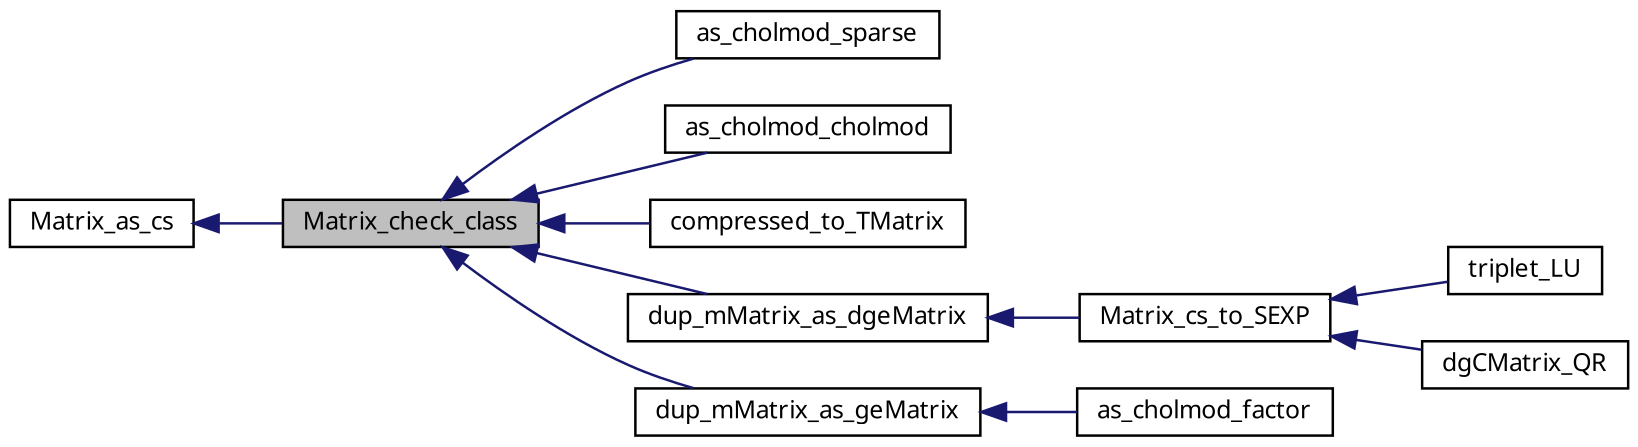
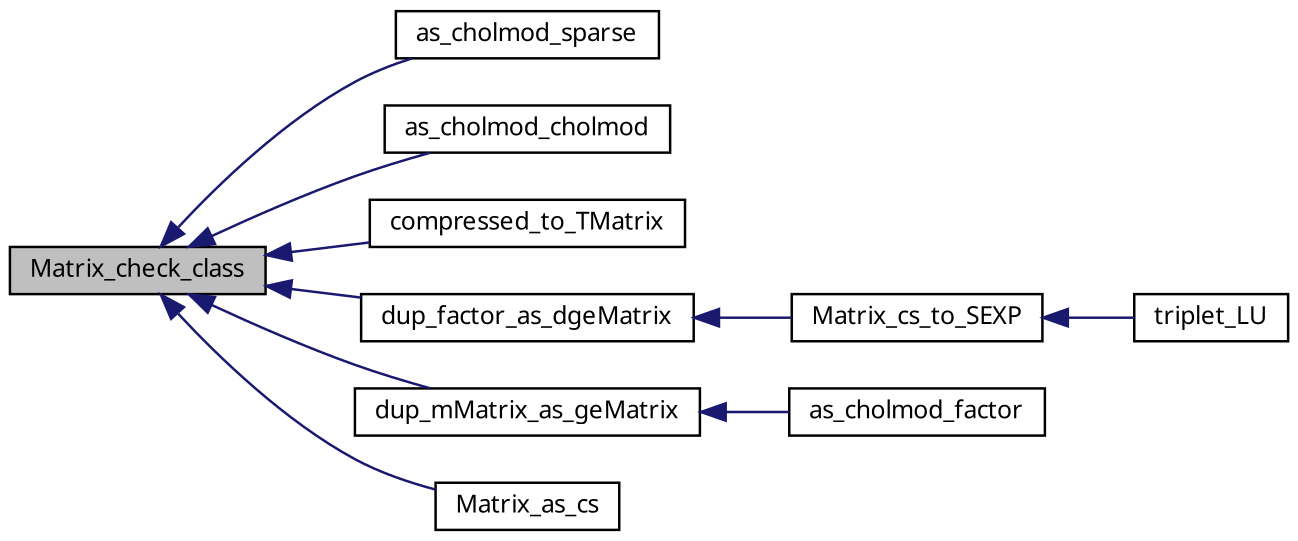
edge "Matrix_check_class" -> "Matrix_as_cs": reversed
node "dup_mMatrix_as_dgeMatrix": label "dup_mMatrix_as_dgeMatrix" -> "dup_factor_as_dgeMatrix"
node "dgCMatrix_QR": removed
